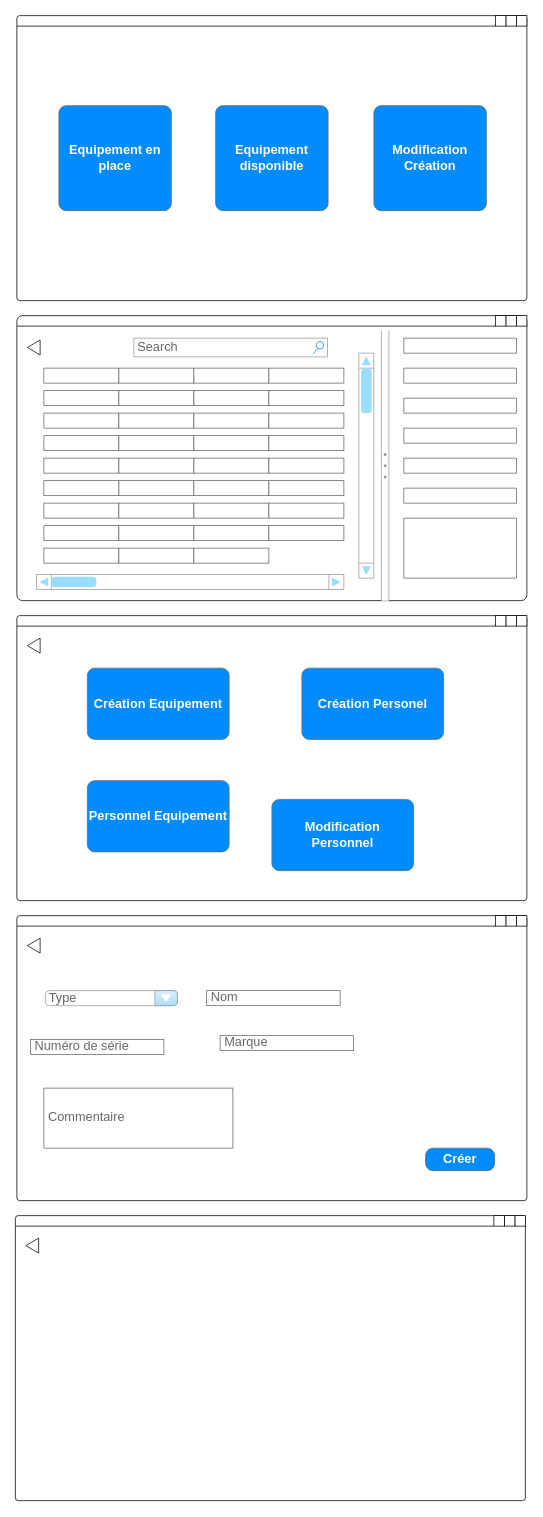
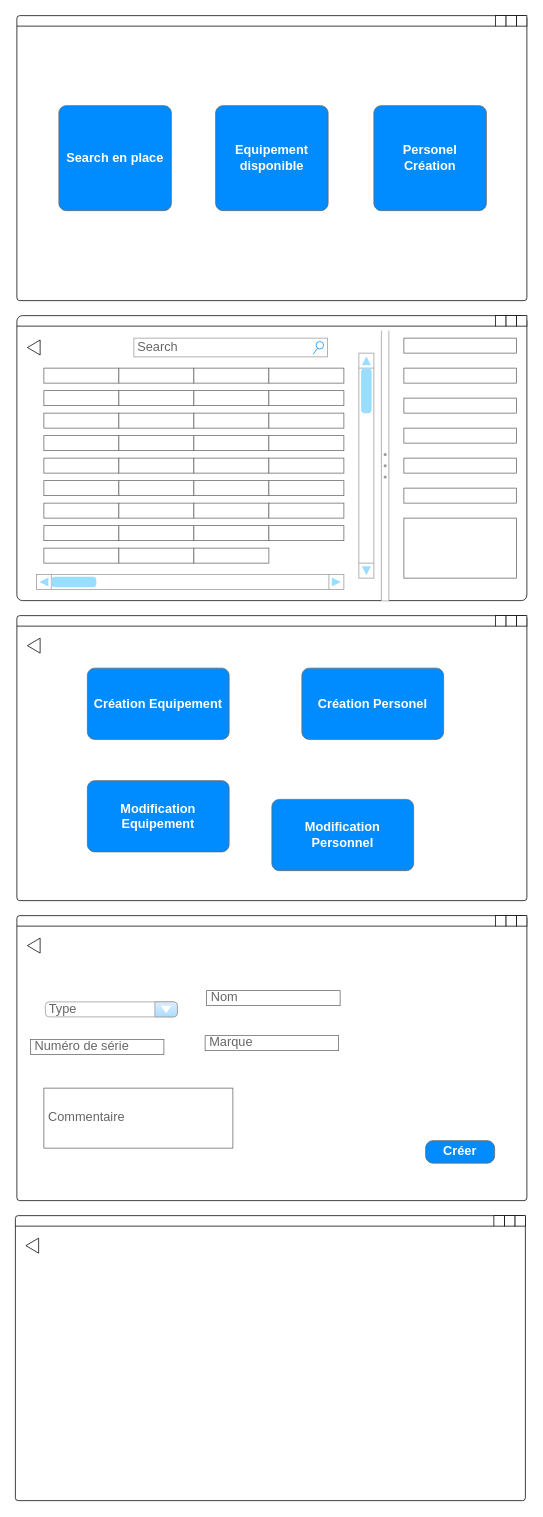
node "Equipement en place": label "Equipement en place" -> "Search en place"
node "Modification Création": label "Modification Création" -> "Personel Création"
node "Personnel Equipement": label "Personnel Equipement" -> "Modification Equipement"
node "Type": moved (111, 998) -> (111, 1009)
node "Marque": moved (287, 1043) -> (272, 1043)
node "Créer": moved (460, 1159) -> (460, 1152)
